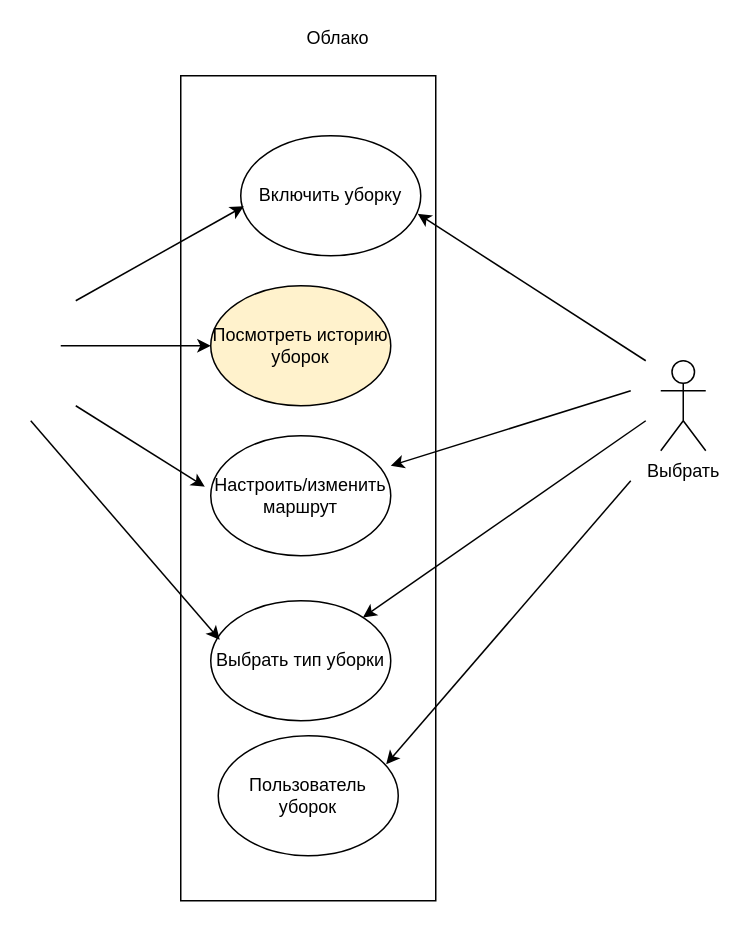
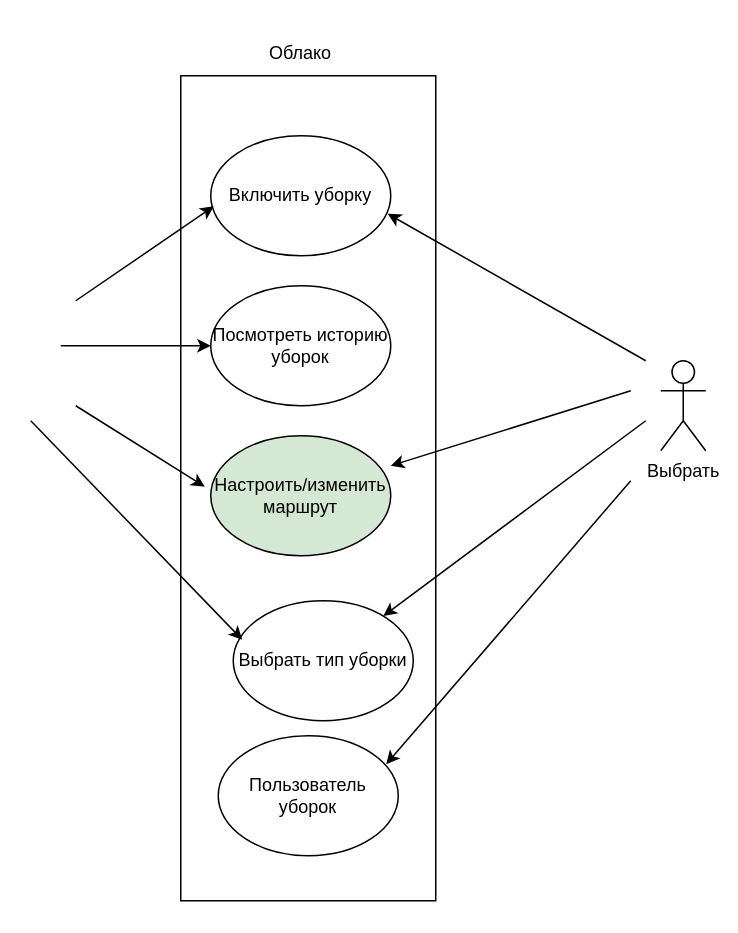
node "Облако": moved (338, 38) -> (301, 53)
node "Включить уборку": moved (331, 196) -> (301, 196)
node "Посмотреть историю уборок": fillcolor #fff2cc -> #ffffff
node "Настроить/изменить маршрут": fillcolor #ffffff -> #d5e8d4
node "Выбрать тип уборки": moved (301, 661) -> (323, 661)
